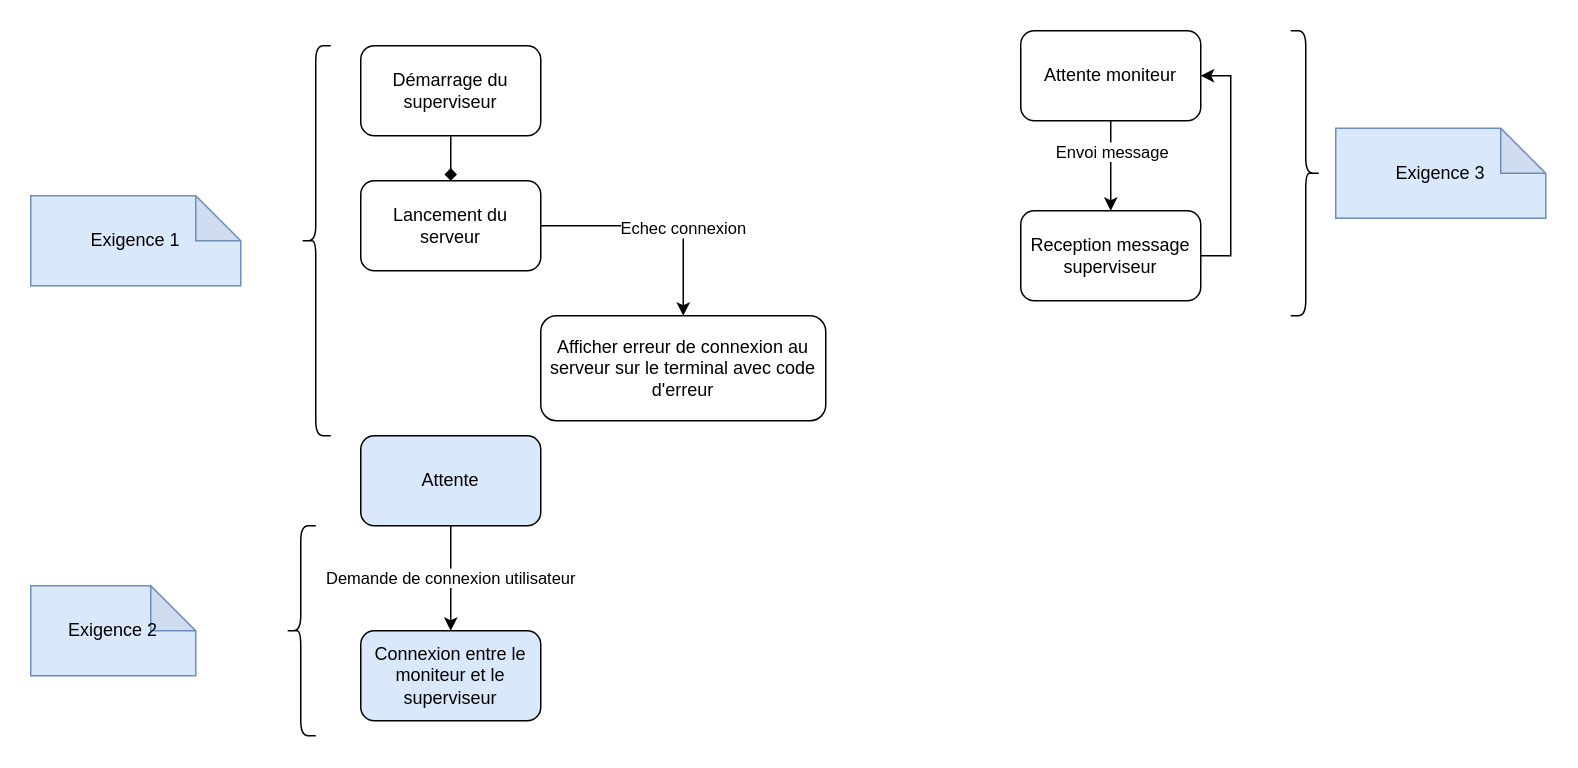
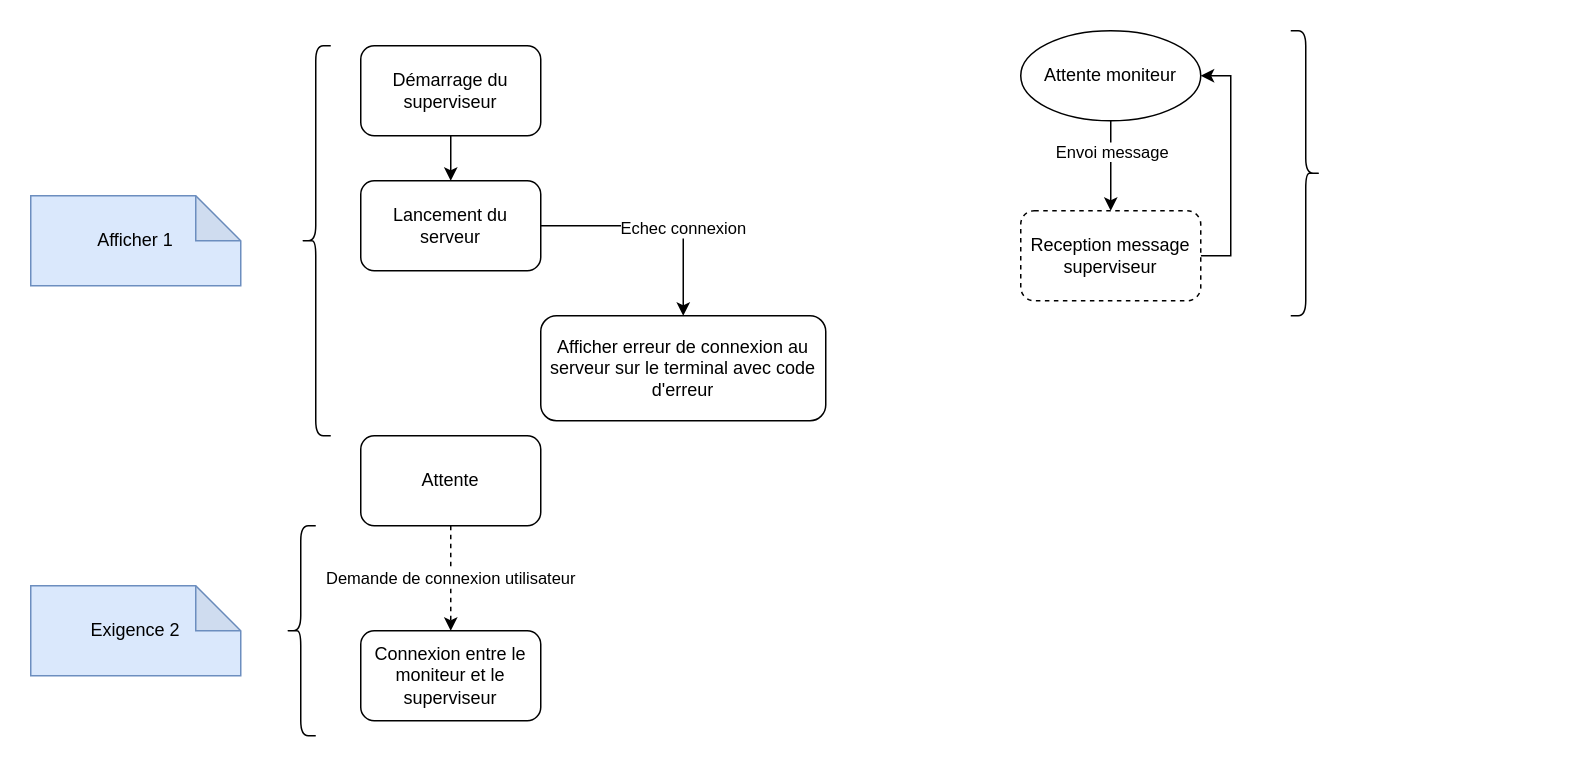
node "Attente moniteur": shape rounded rectangle -> ellipse
edge "Démarrage du superviseur" -> "Lancement du serveur": arrowhead diamond -> classic
node "Exigence 3": removed
node "Exigence 1": label "Exigence 1" -> "Afficher 1"
node "Reception message superviseur": style solid -> dashed
node "Attente": fillcolor #dae8fc -> #ffffff
edge "Attente" -> "Connexion entre le moniteur et le superviseur": style solid -> dashed
node "Exigence 2": size 165x90 -> 210x90
node "Connexion entre le moniteur et le superviseur": fillcolor #dae8fc -> #ffffff
